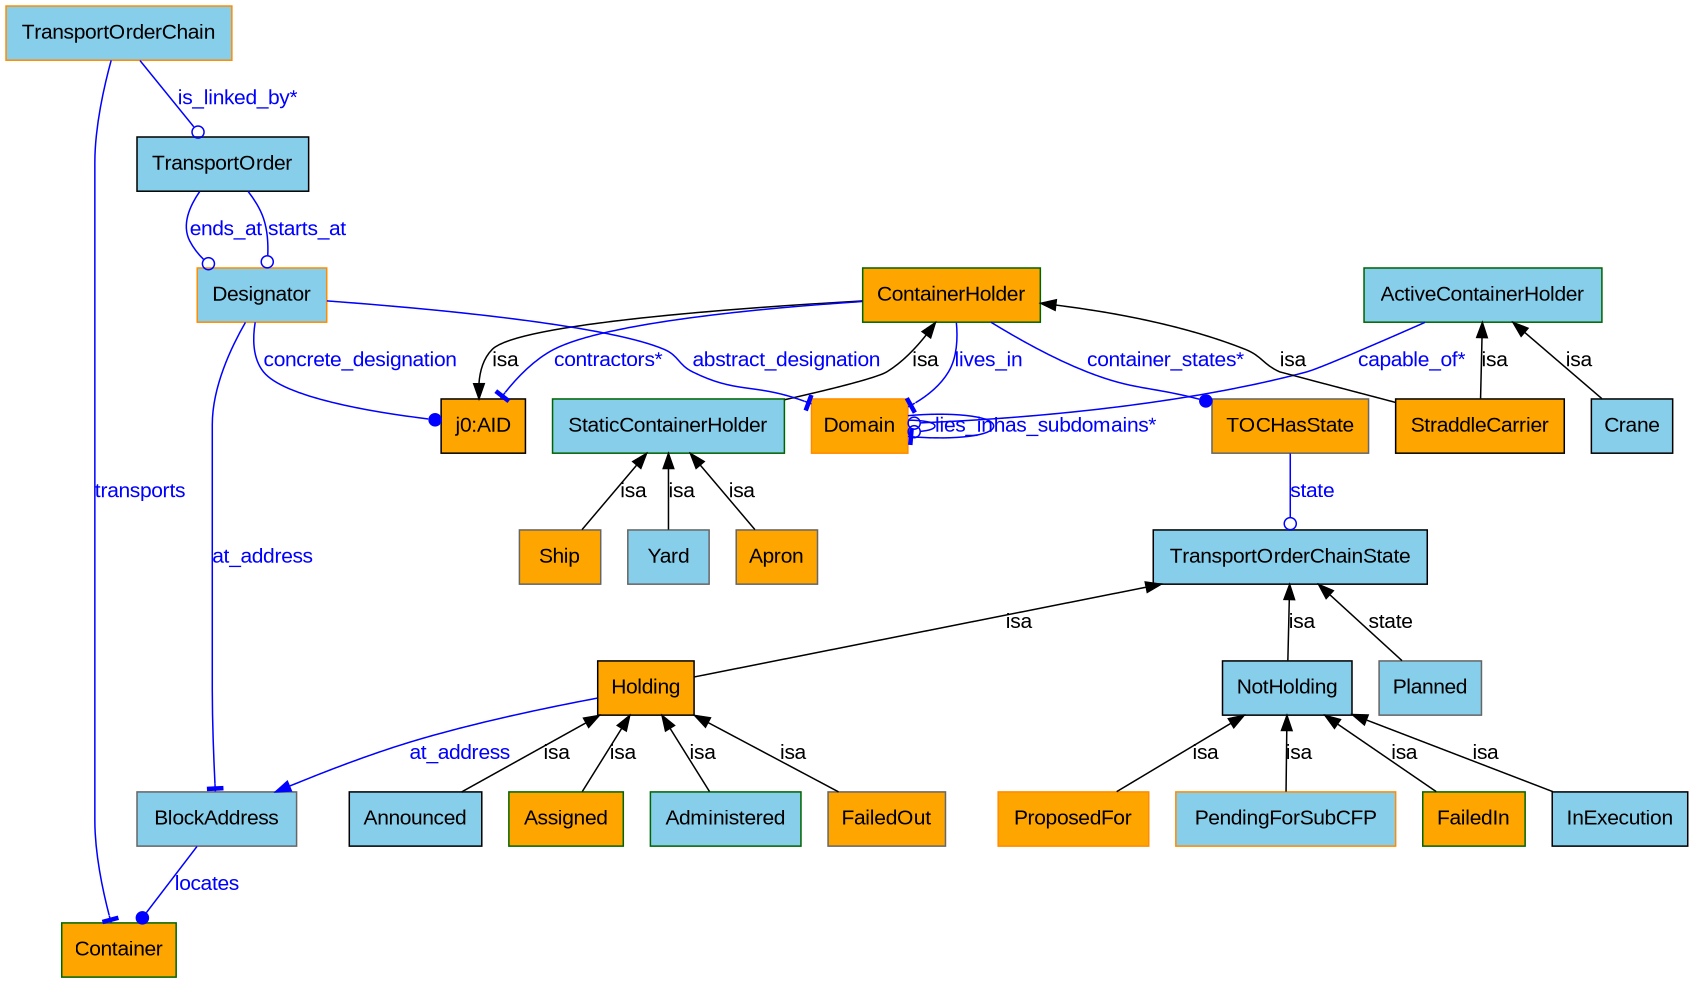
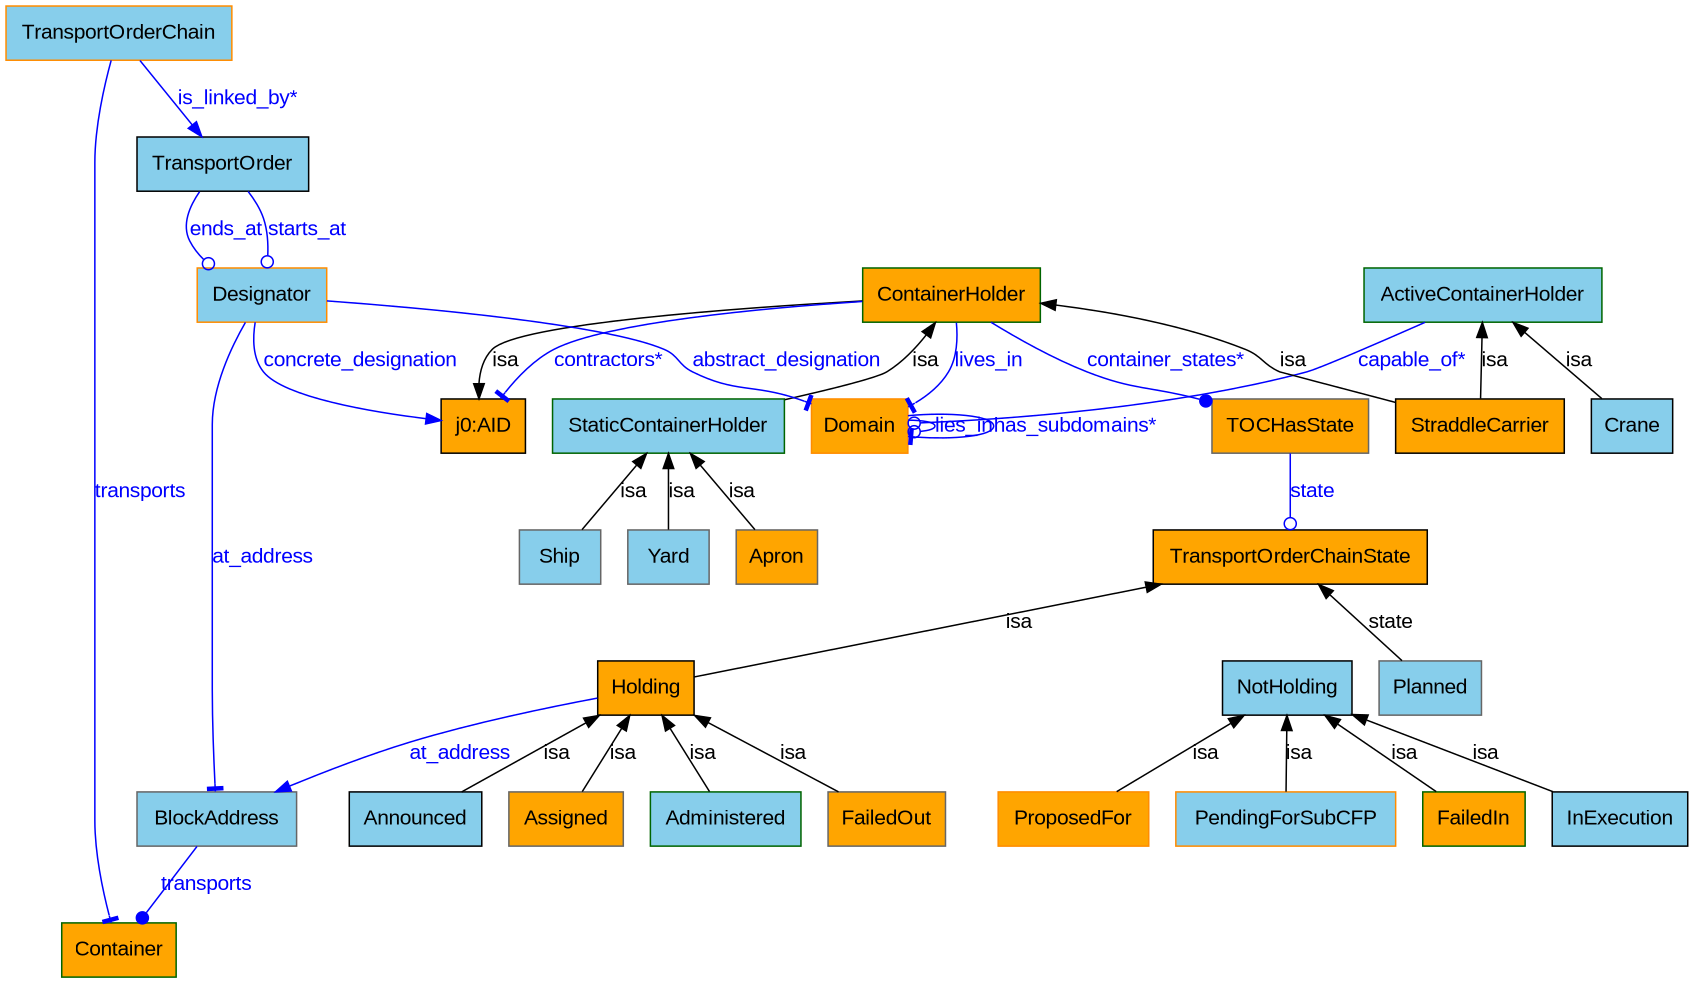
edge "TransportOrderChain" -> "TransportOrder": arrowhead odot -> normal
edge "Designator" -> "j0:AID": arrowhead dot -> normal
node "Ship": fillcolor orange -> skyblue
node "TransportOrderChainState": fillcolor skyblue -> orange
edge "NotHolding" -> "TransportOrderChainState": removed, label "isa"
node "Assigned": color darkgreen -> gray40
edge "BlockAddress" -> "Container": label "locates" -> "transports"
